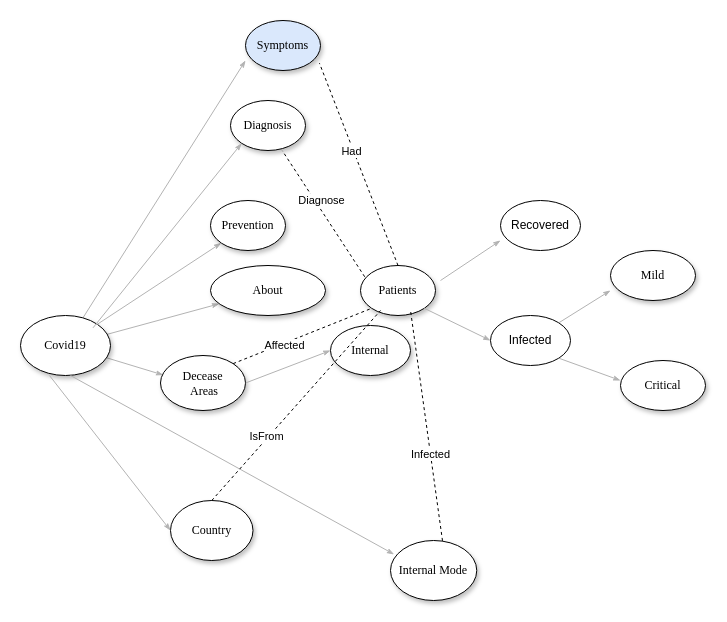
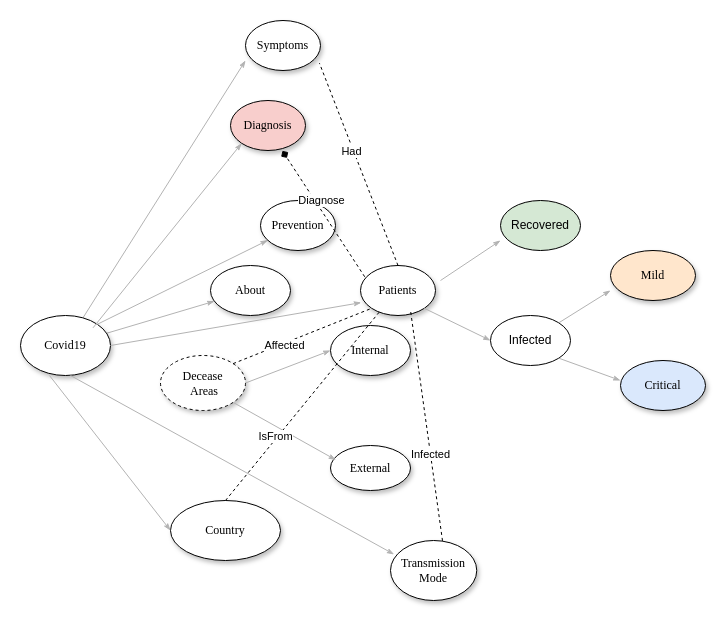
node "Symptoms": fillcolor #dae8fc -> #ffffff
node "Diagnosis": fillcolor #ffffff -> #f8cecc
edge "Diagnosis" -- "Patients": arrowhead none -> diamond
node "Prevention": moved (248, 226) -> (298, 226)
node "Recovered": fillcolor #ffffff -> #d5e8d4
node "Mild": fillcolor #ffffff -> #ffe6cc
node "About": size 115x50 -> 80x50
edge "Covid19" -> "Patients": added
edge "Covid19" -> "Decease Areas": removed
node "Decease Areas": style solid -> dashed
node "Critical": fillcolor #ffffff -> #dae8fc
edge "Decease Areas" -> "External": added
node "External": added
node "Country": size 83x60 -> 110x60
node "Internal Mode": label "Internal Mode" -> "Transmission Mode"
